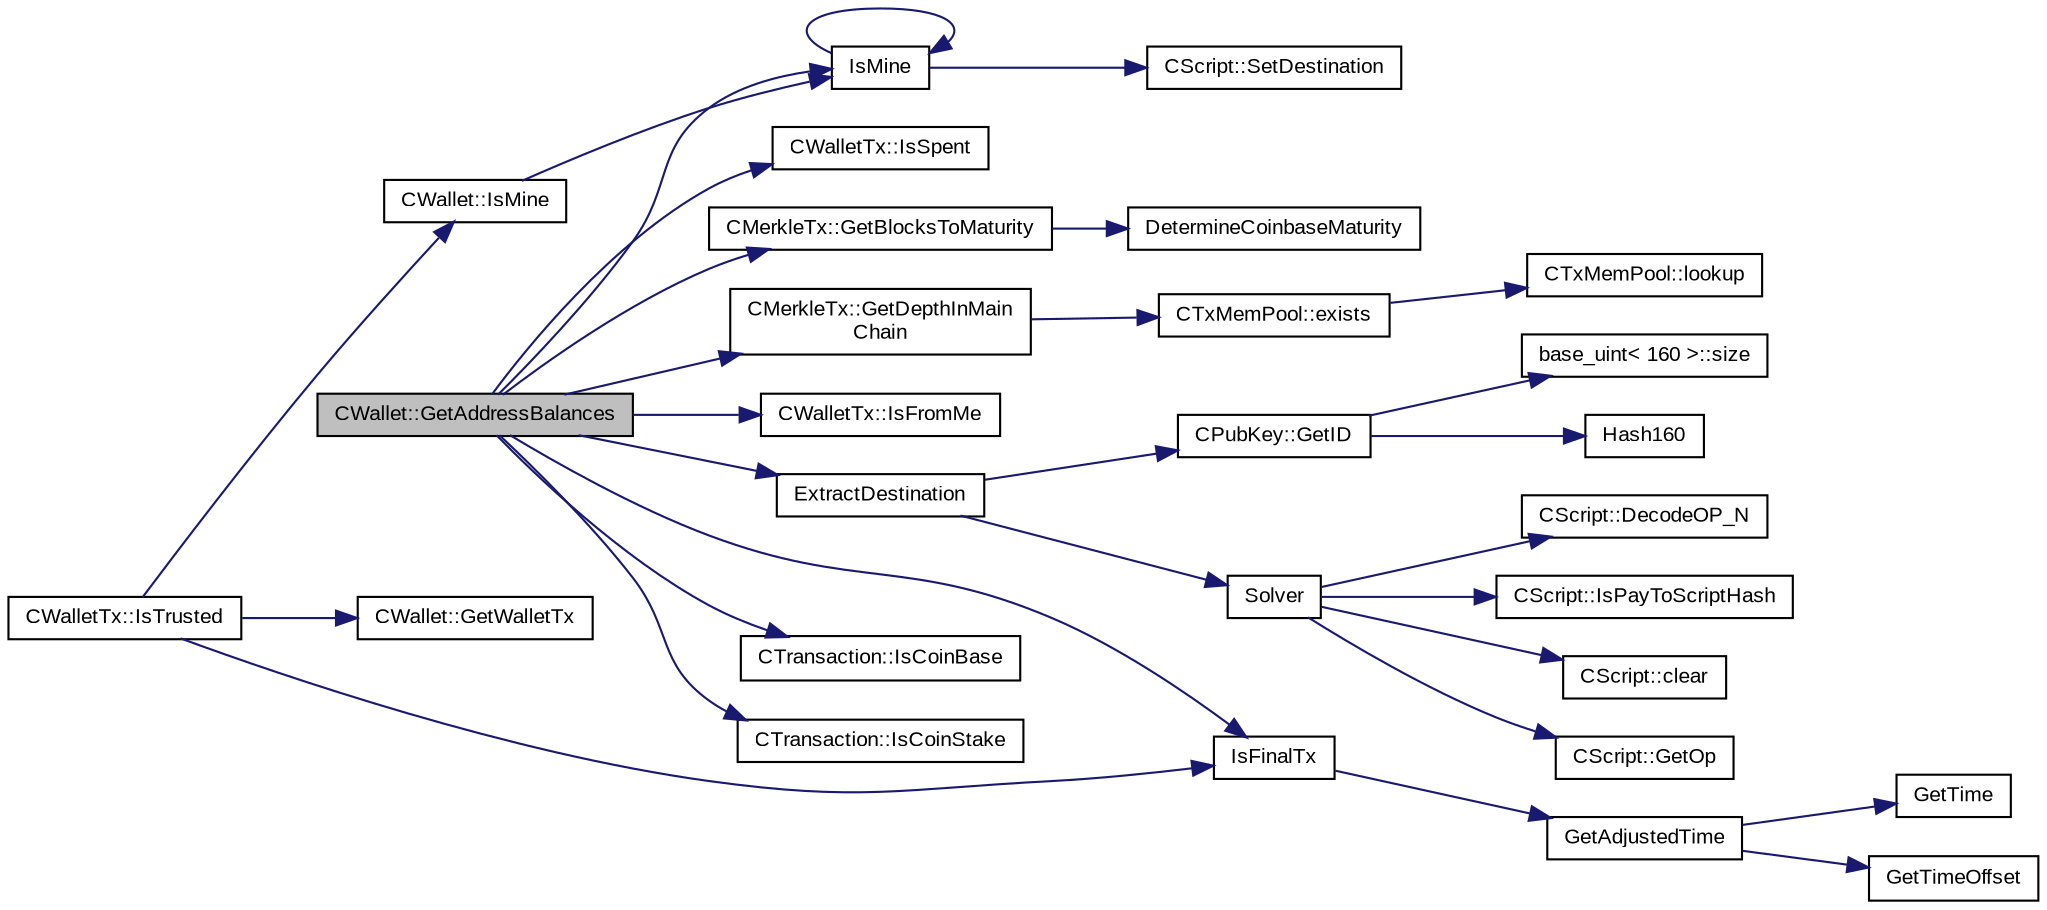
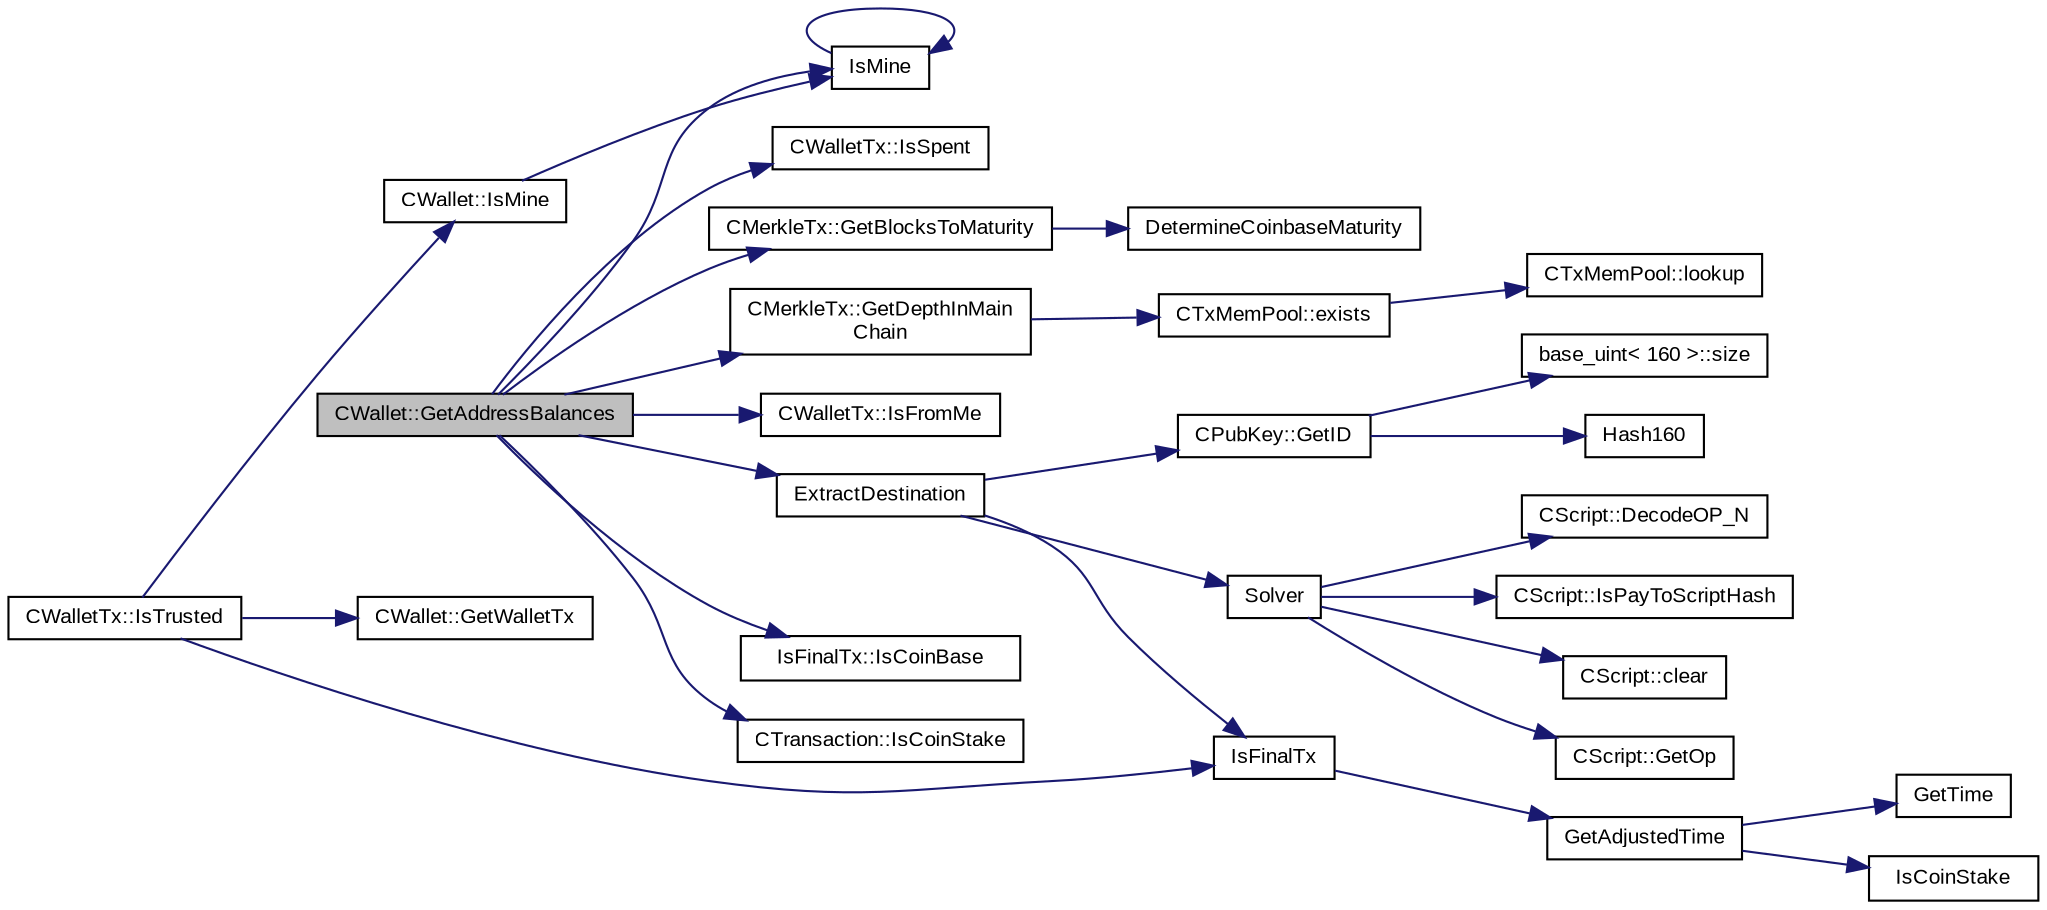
node "CScript::SetDestination": removed
edge "CWallet::GetAddressBalances" -> "IsFinalTx": now "ExtractDestination" -> "IsFinalTx"
node "CTransaction::IsCoinBase": label "CTransaction::IsCoinBase" -> "IsFinalTx::IsCoinBase"
node "GetTimeOffset": label "GetTimeOffset" -> "IsCoinStake"
